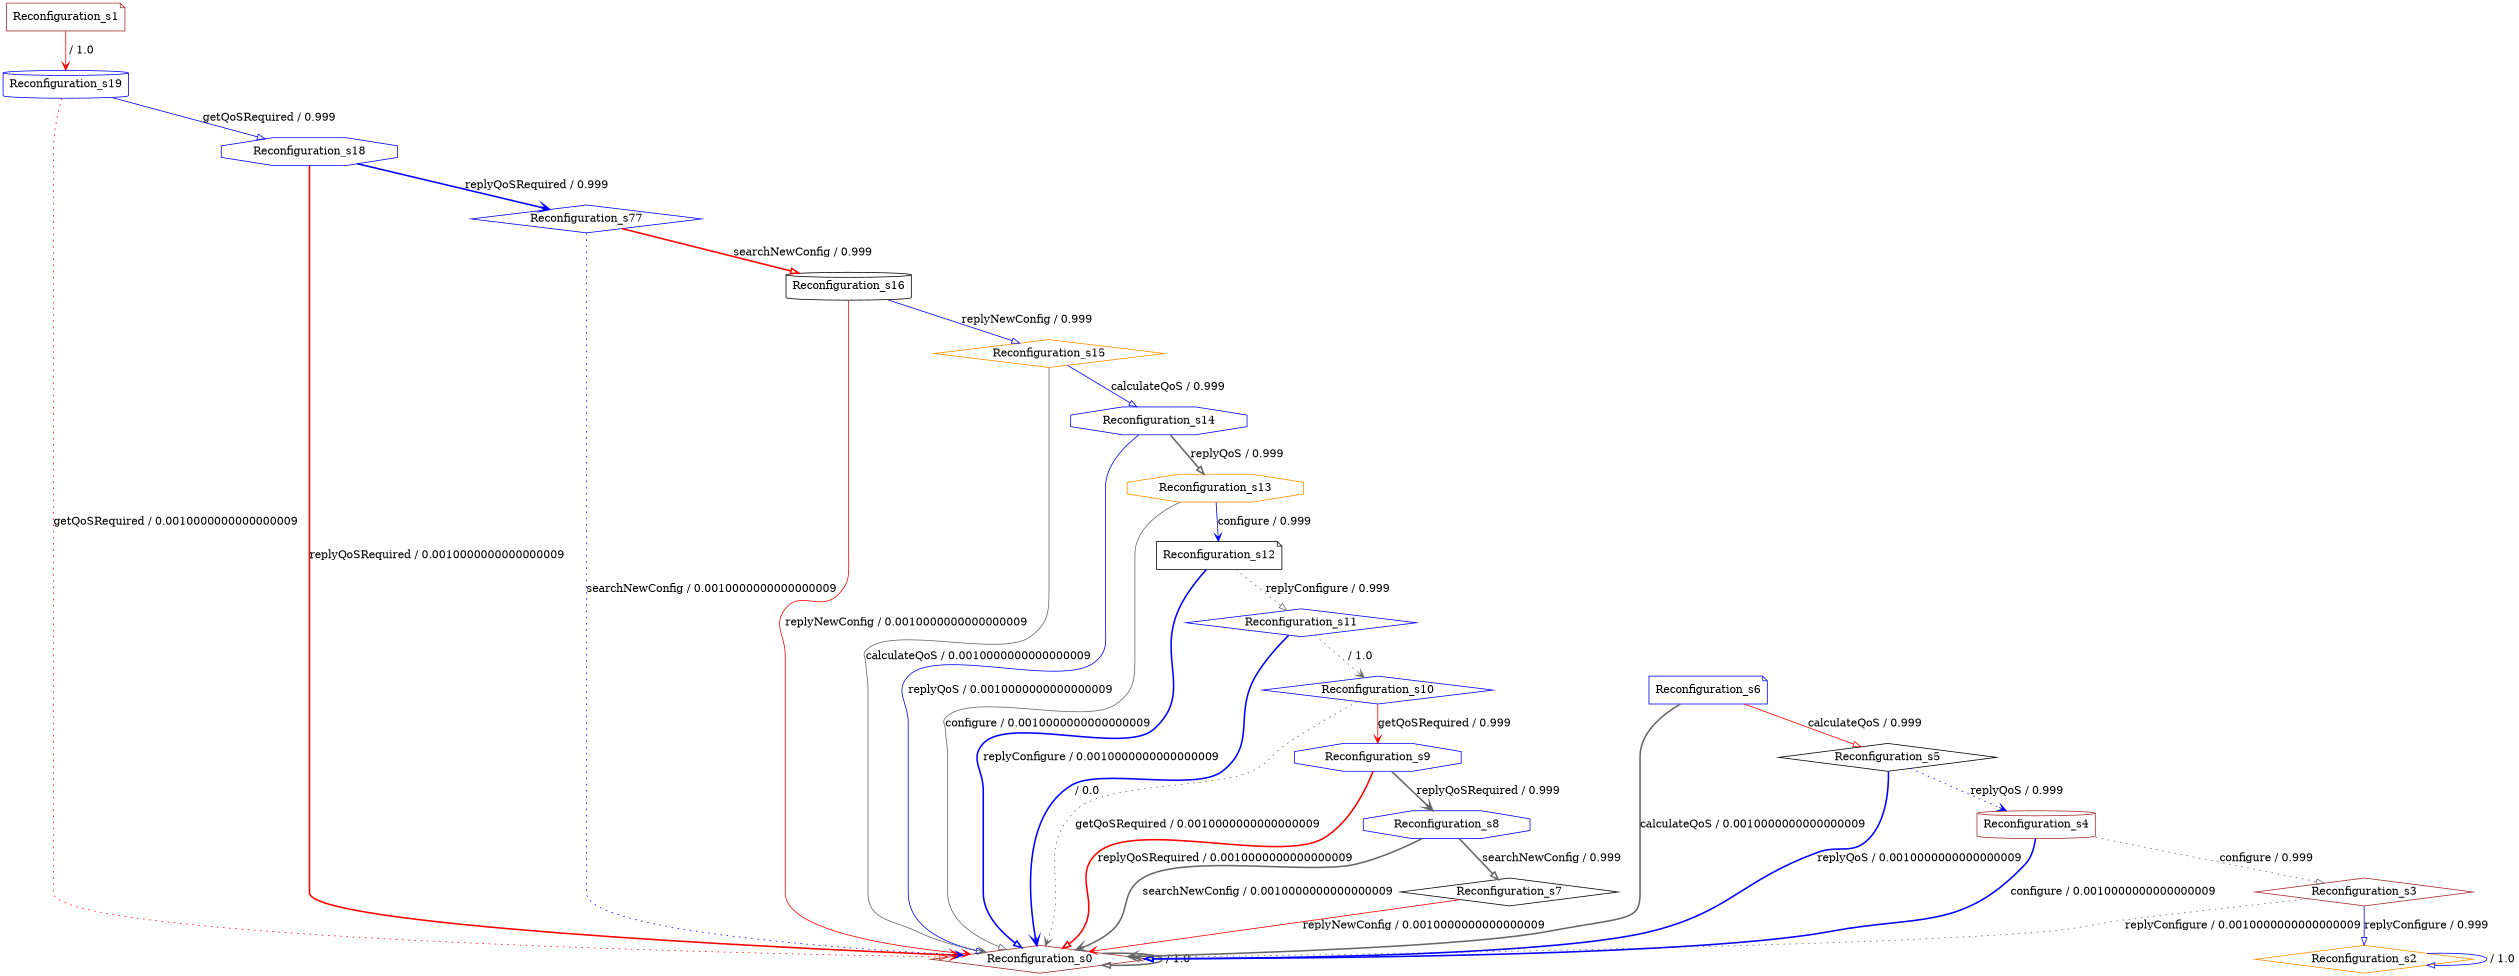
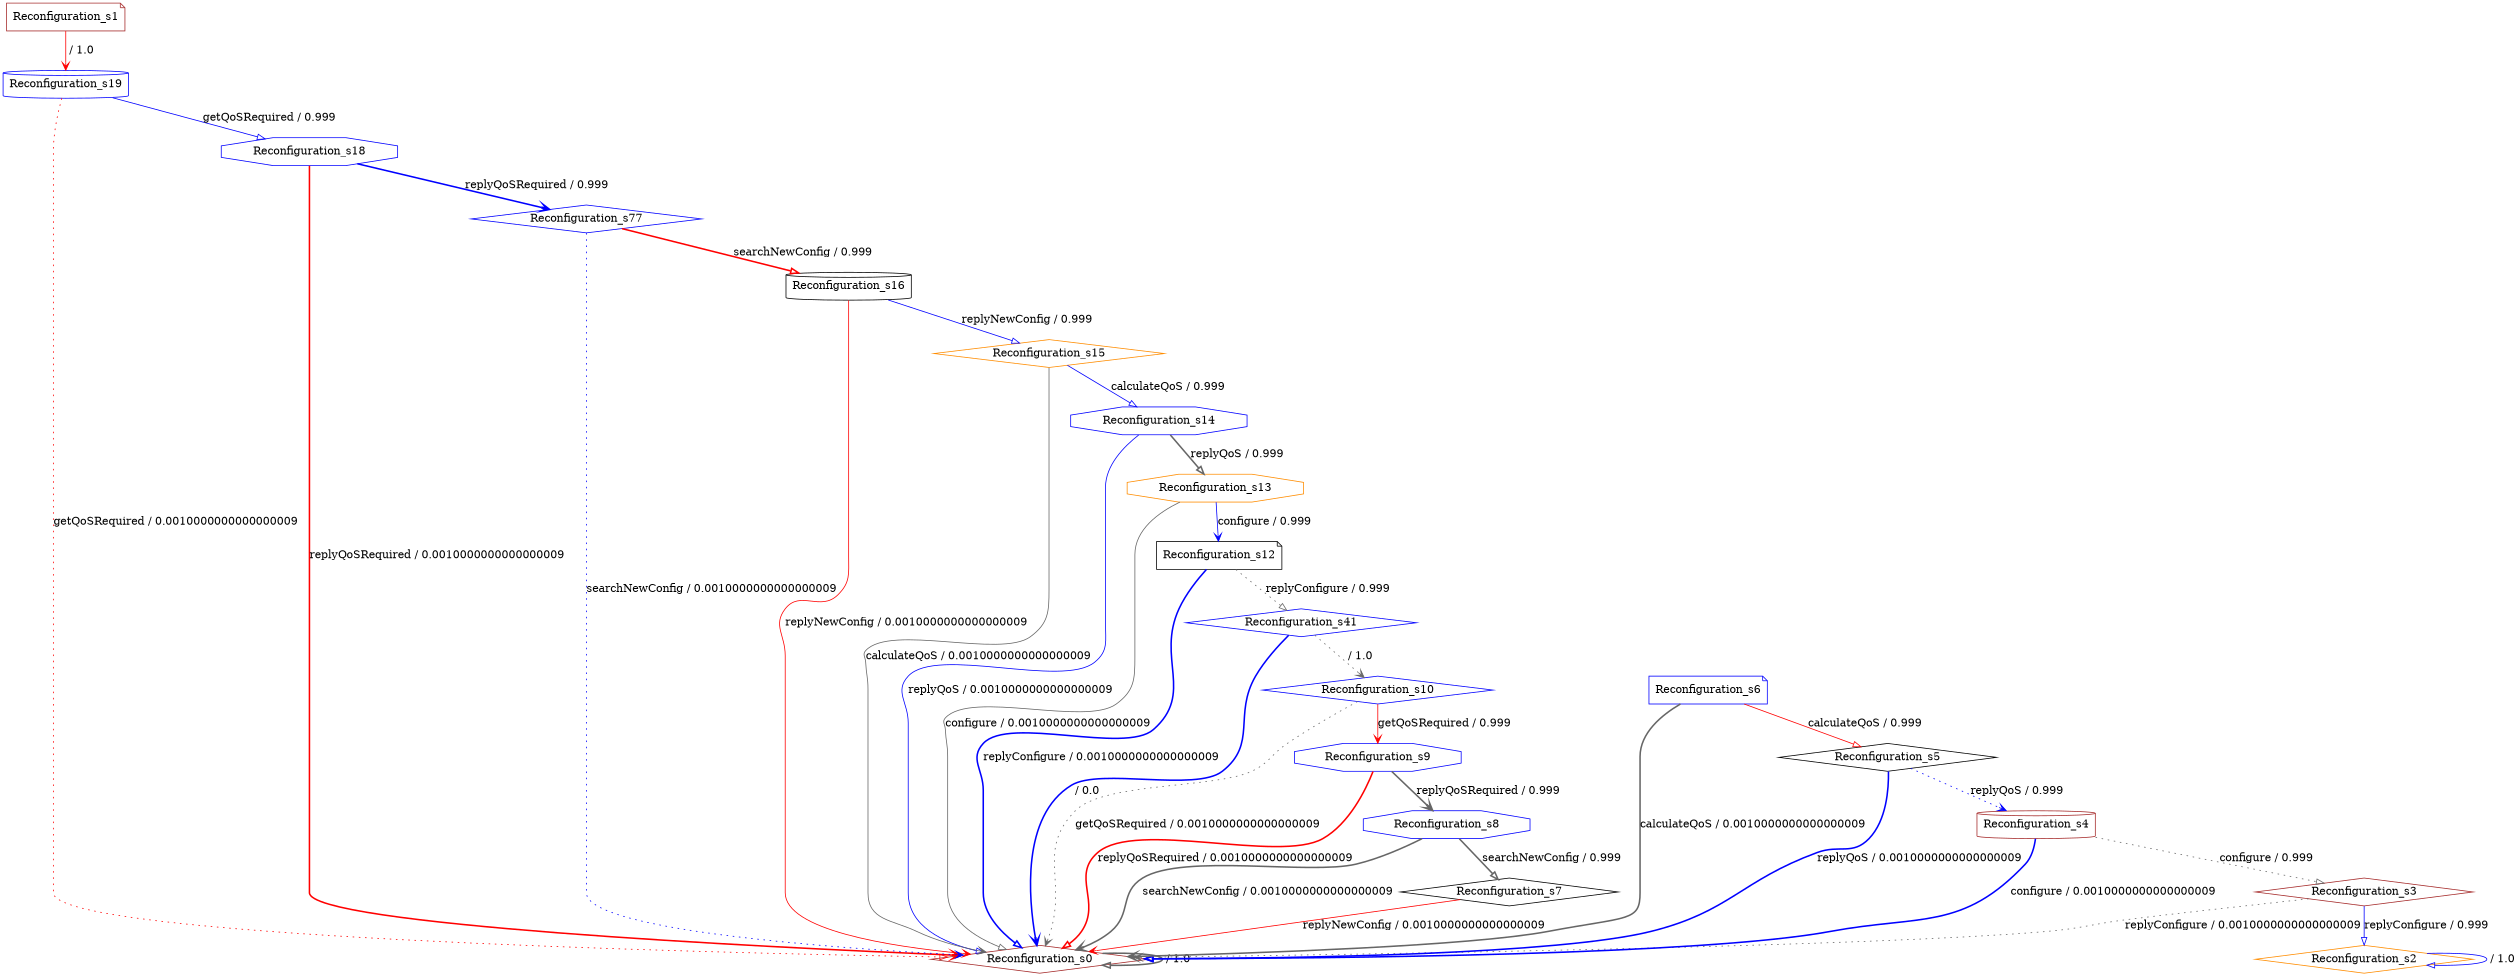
node "Reconfiguration_s11": label "Reconfiguration_s11" -> "Reconfiguration_s41"
